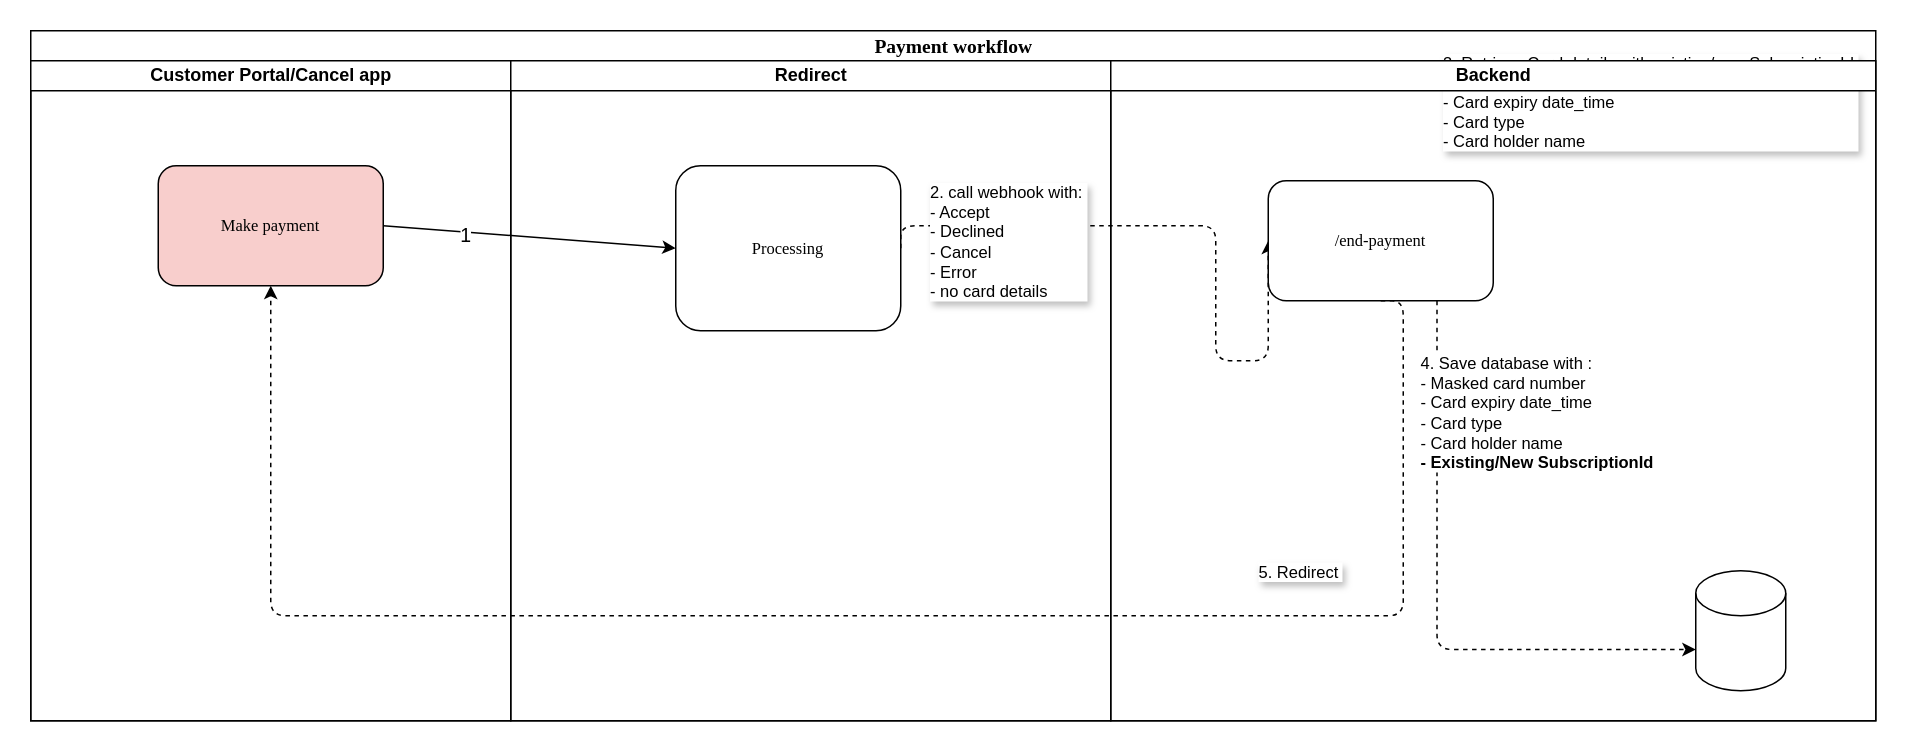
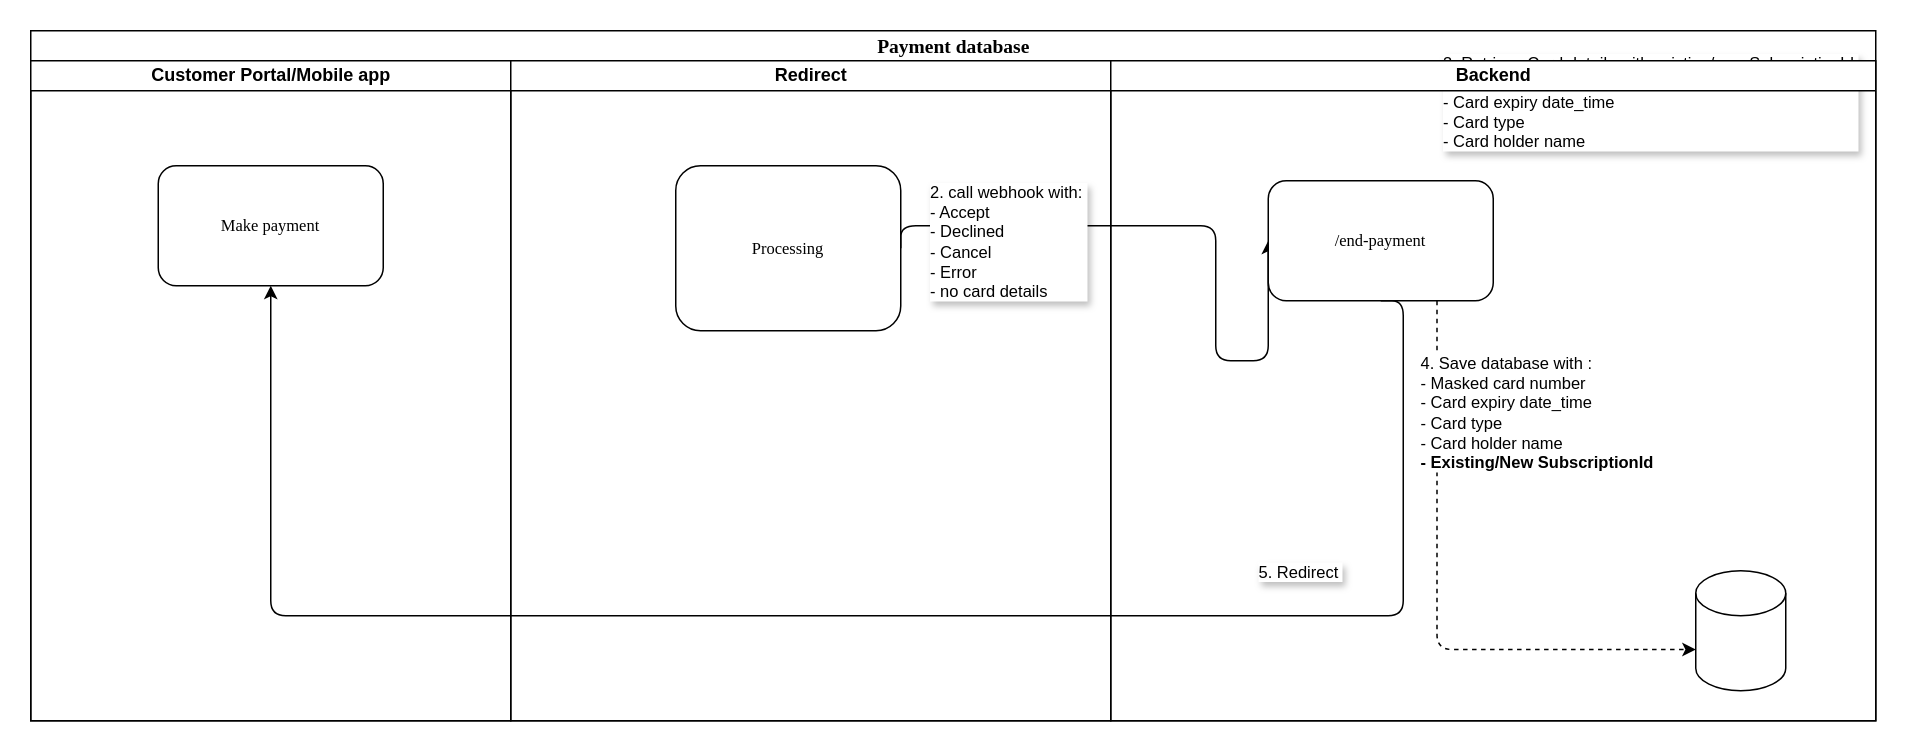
node "Payment workflow": label "Payment workflow" -> "Payment database"
node "Customer Portal/Cancel app": label "Customer Portal/Cancel app" -> "Customer Portal/Mobile app"
node "Make payment": fillcolor #f8cecc -> #ffffff
edge "Make payment" -> "Processing": removed, label "1"
edge "Processing" -> "/end-payment": style dashed -> solid
edge "/end-payment" -> "Make payment": style dashed -> solid
